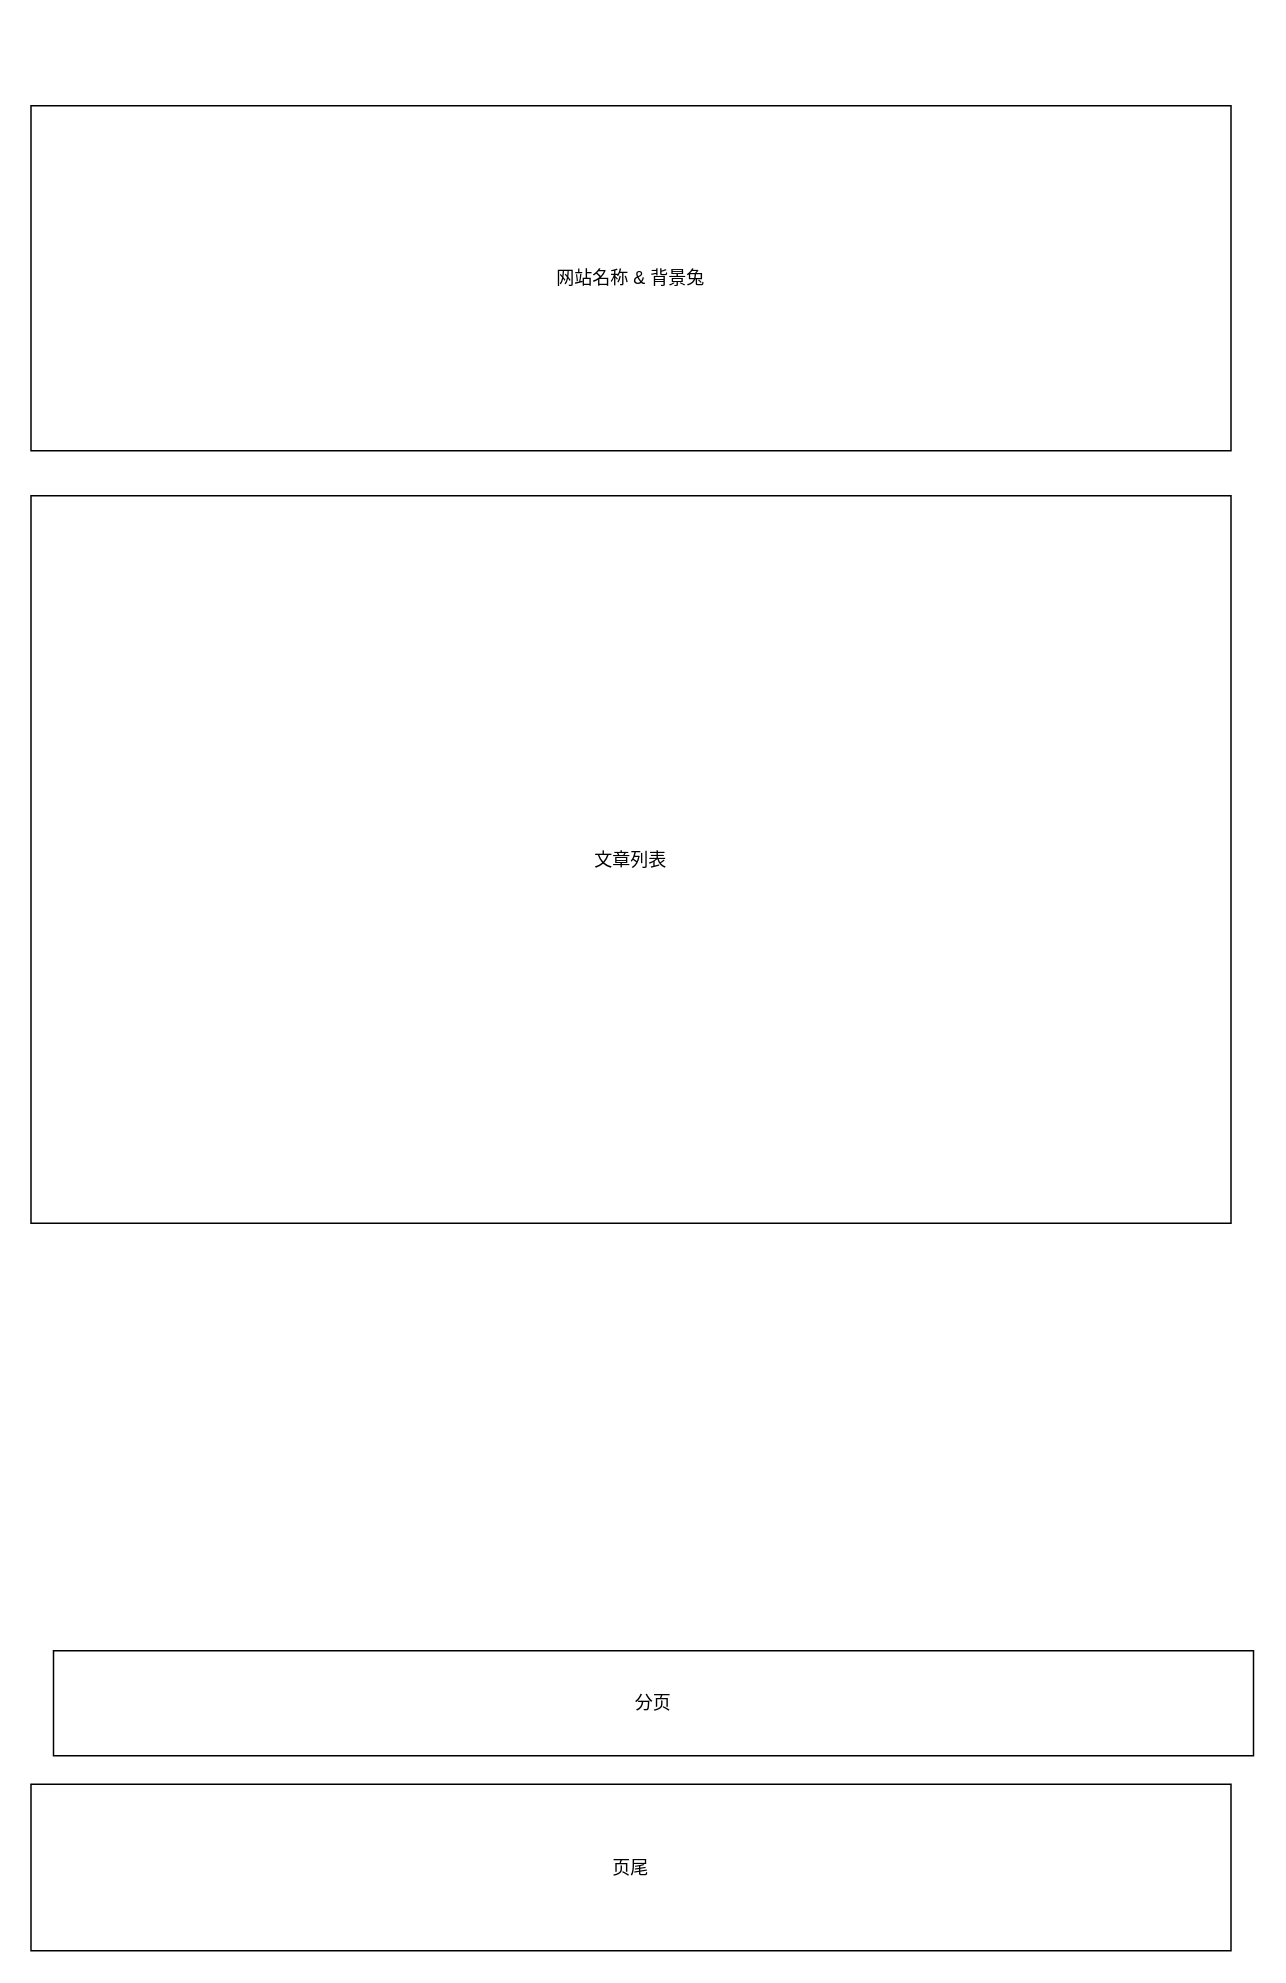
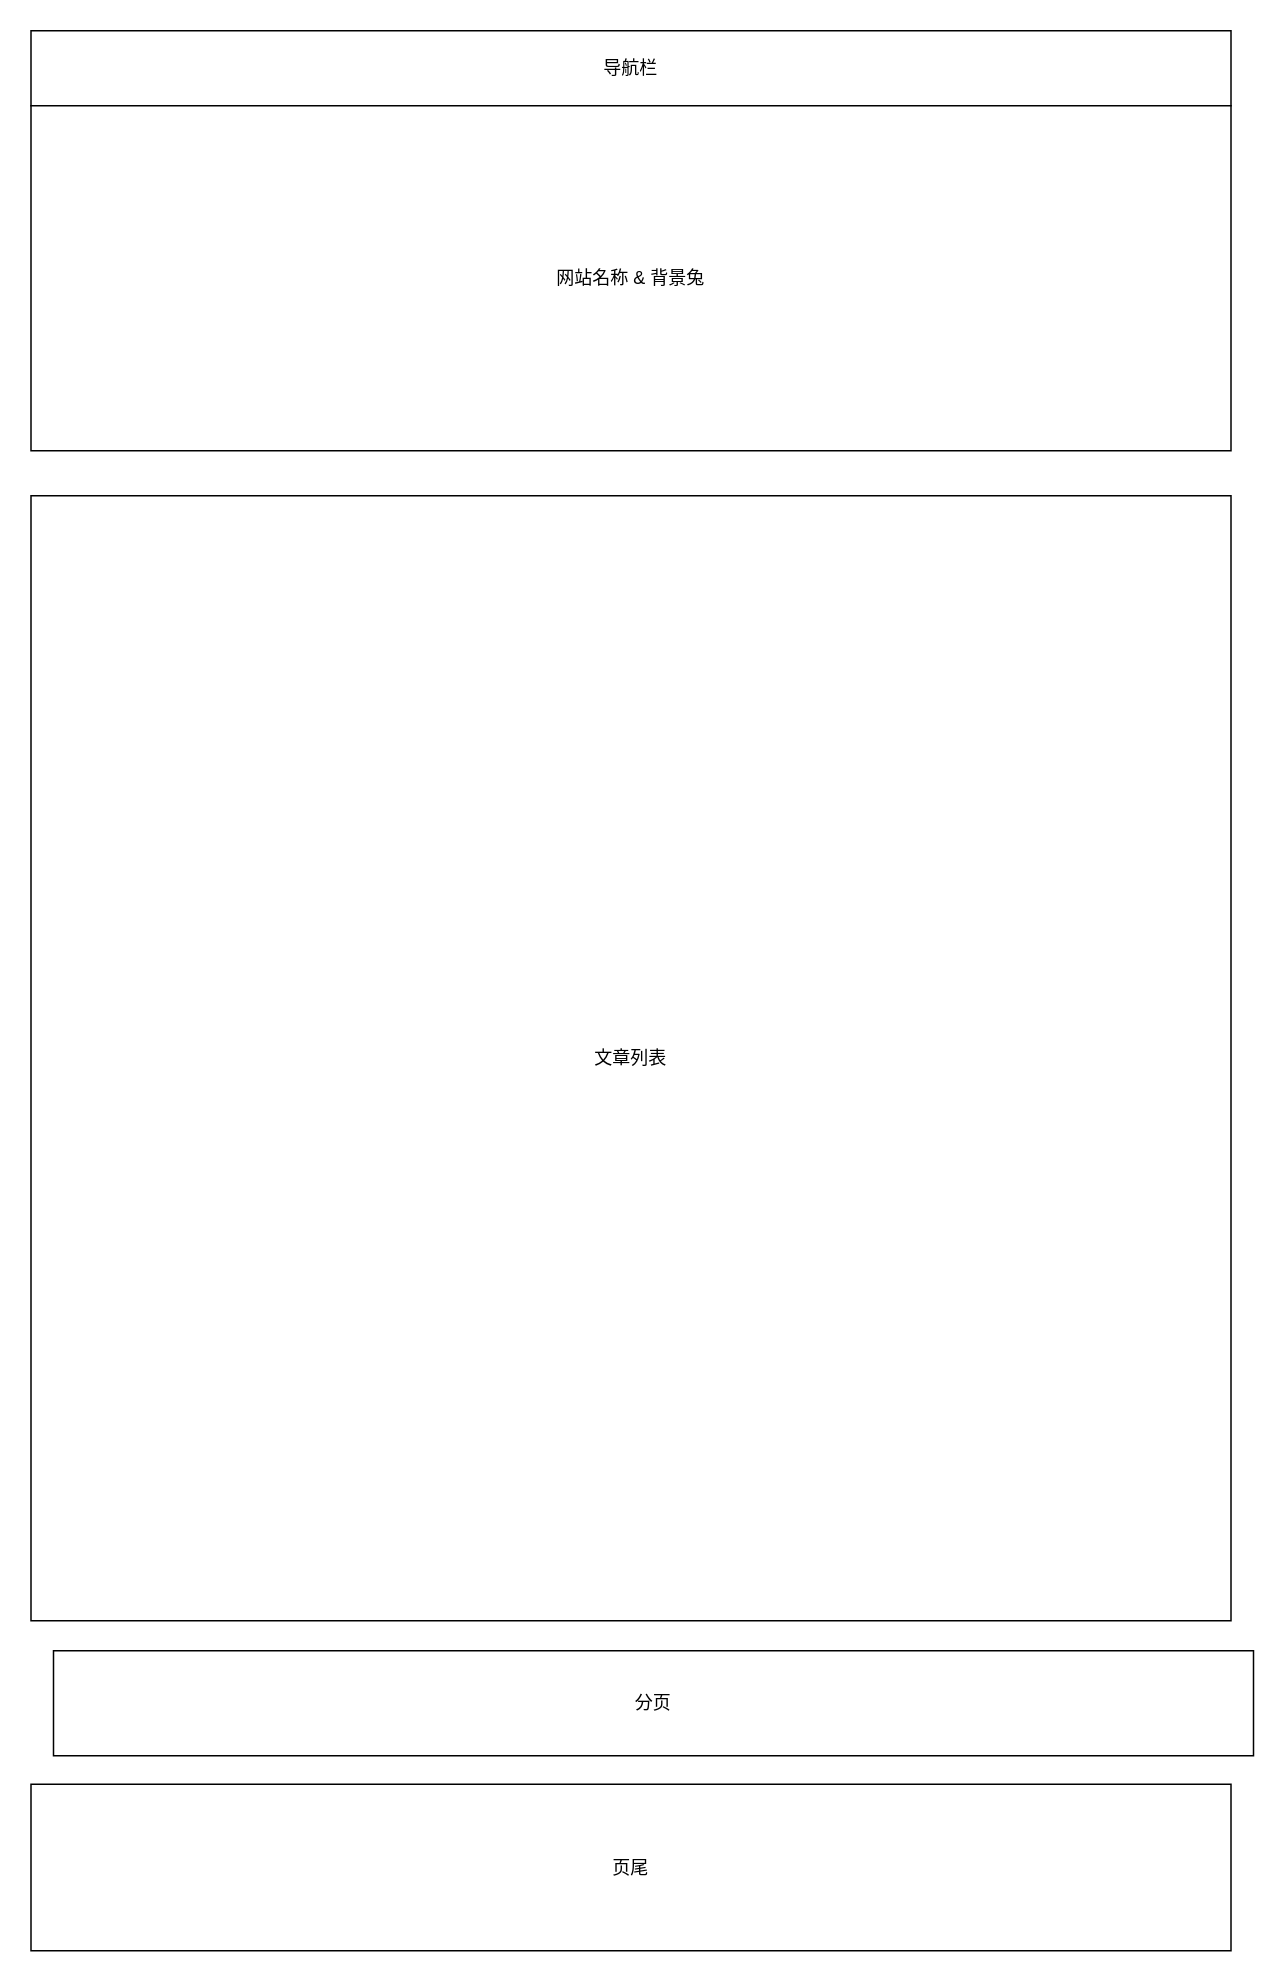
node "导航栏": added
node "文章列表": size 1200x728 -> 1200x1125
